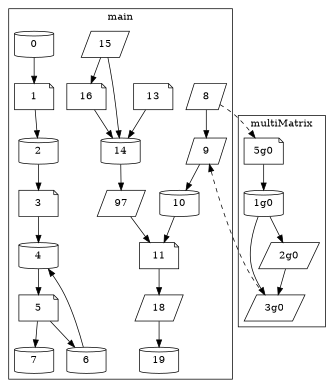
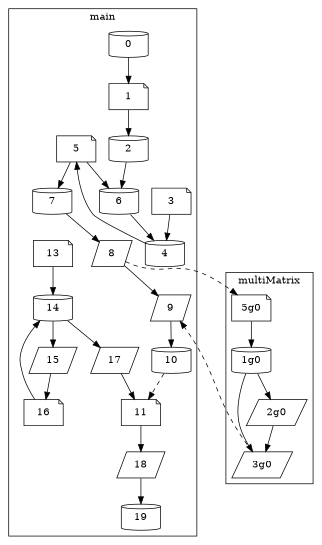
edge "15" -> "14": reversed
edge "2" -> "3": now "2" -> "6"
node "97": label "97" -> "17"
edge "7" -> "8": added
edge "10" -> "11": style solid -> dashed
